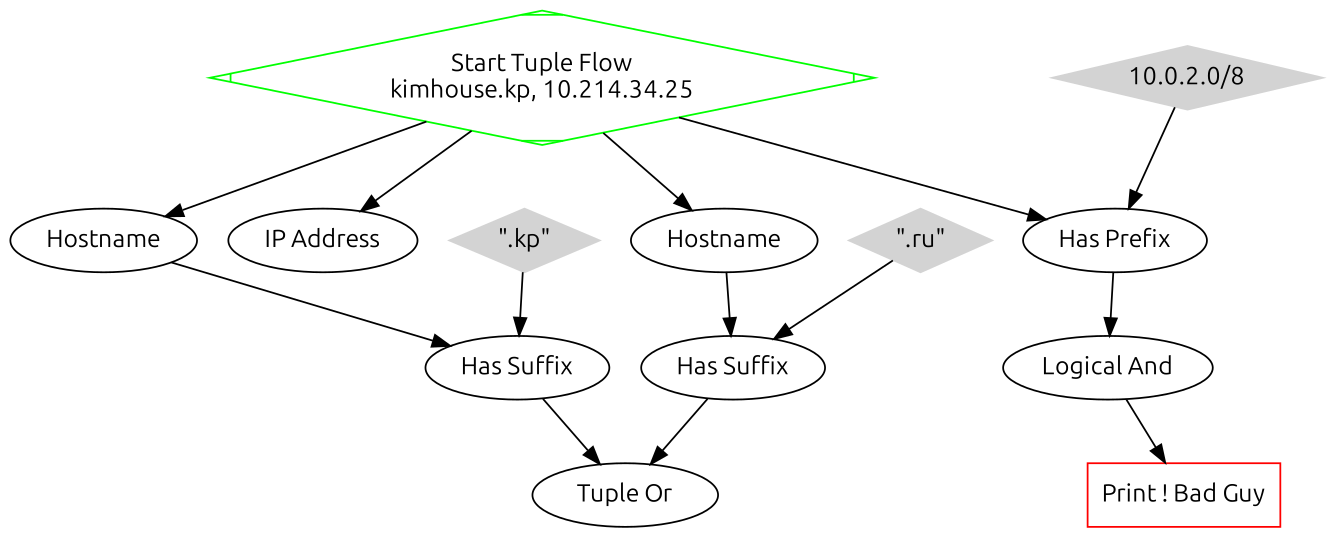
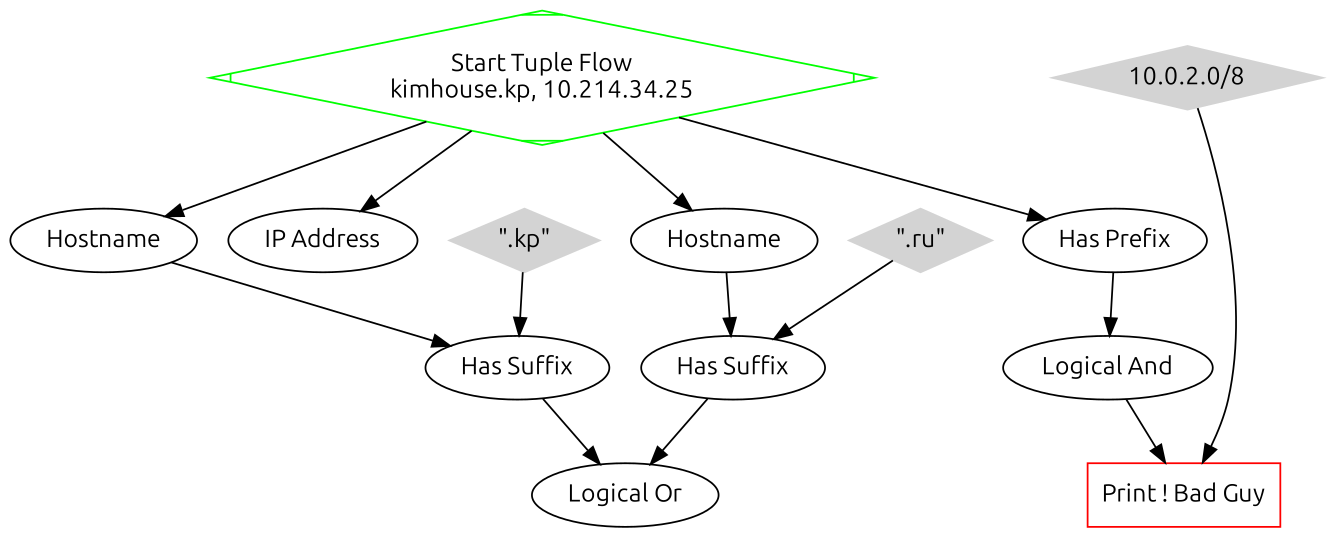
edge "10.0.2.0/8" -> "Has Prefix": now "10.0.2.0/8" -> "Print ! Bad Guy"
node "Tuple Or": label "Tuple Or" -> "Logical Or"
